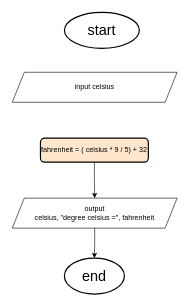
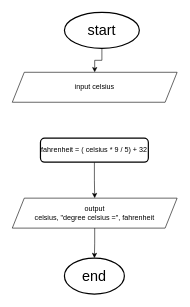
edge "start" -> "input celsius": added
node "fahrenheit = ( celsius * 9 / 5) + 32": fillcolor #ffe6cc -> #ffffff
